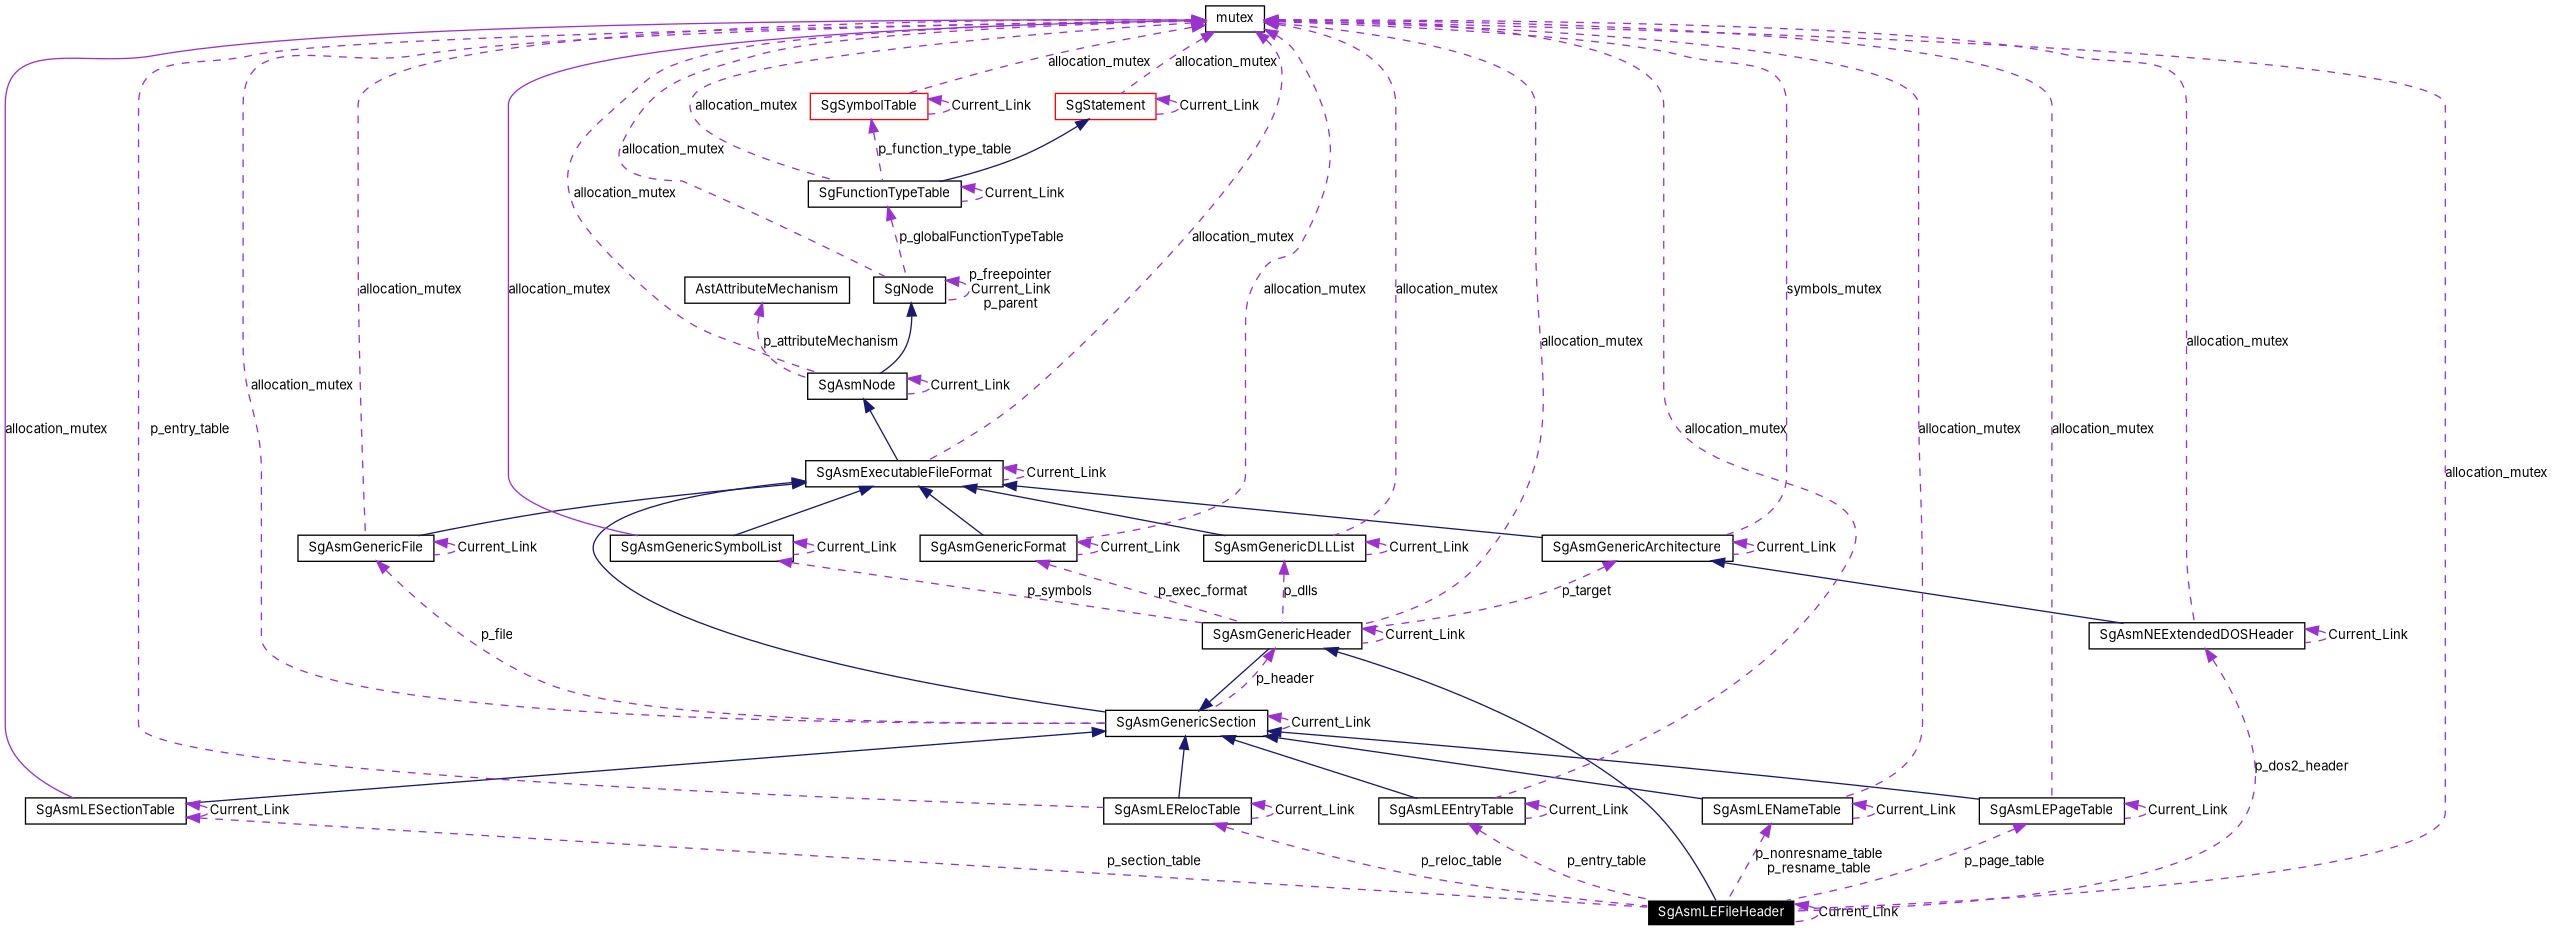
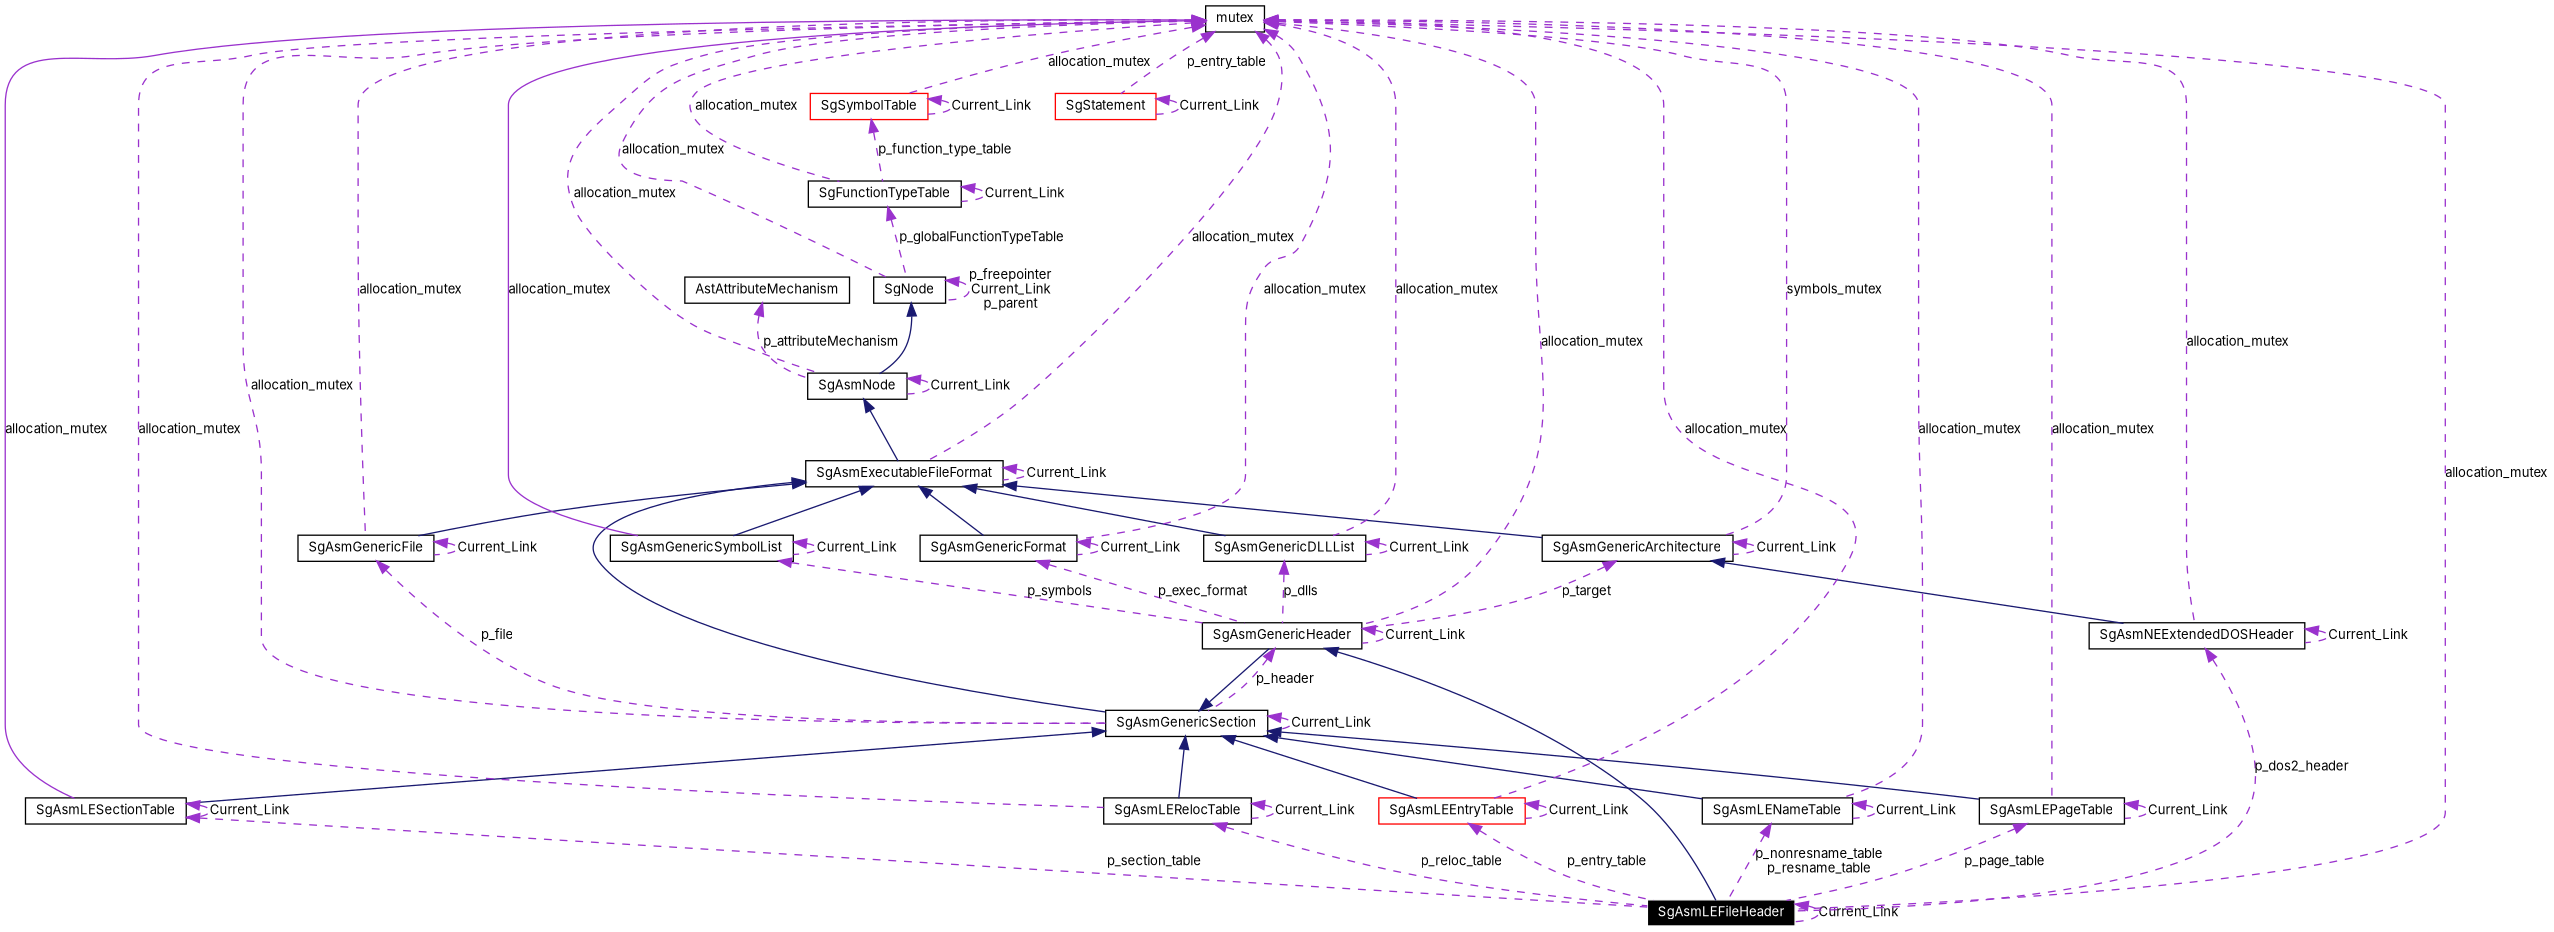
edge "SgStatement" -> "mutex": label "allocation_mutex" -> "p_entry_table"
edge "SgFunctionTypeTable" -> "SgStatement": removed
edge "SgAsmLERelocTable" -> "mutex": label "p_entry_table" -> "allocation_mutex"
node "SgAsmLEEntryTable": color black -> red
